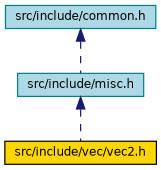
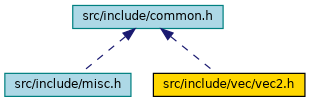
edge "src/include/vec/vec2.h" -> "src/include/misc.h": now "src/include/vec/vec2.h" -> "src/include/common.h"
